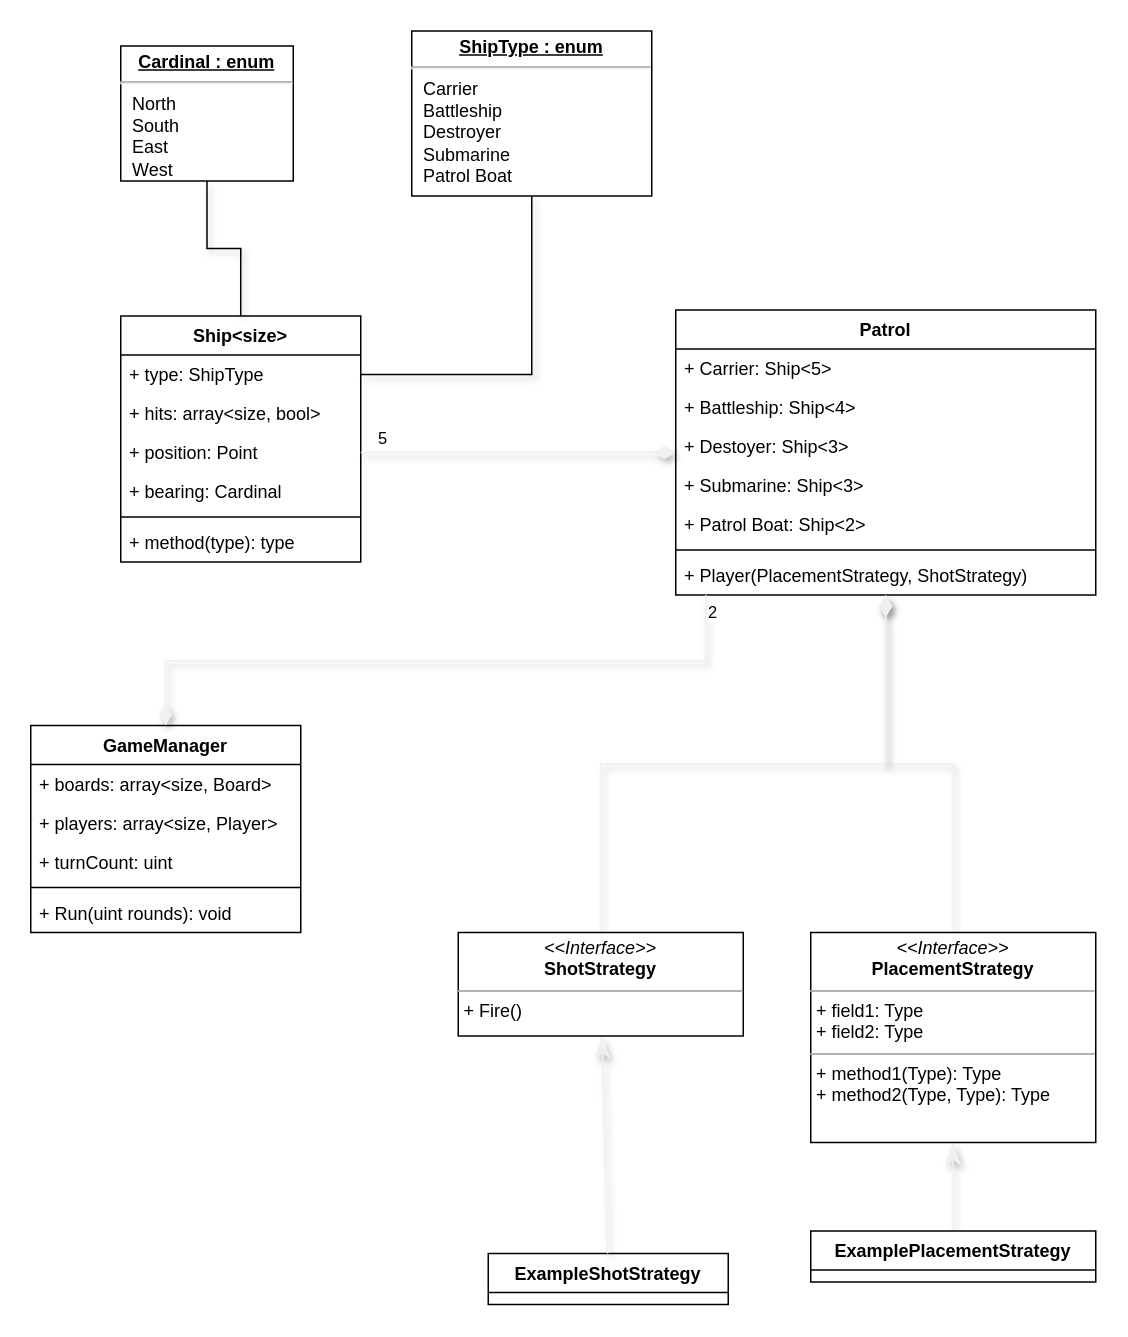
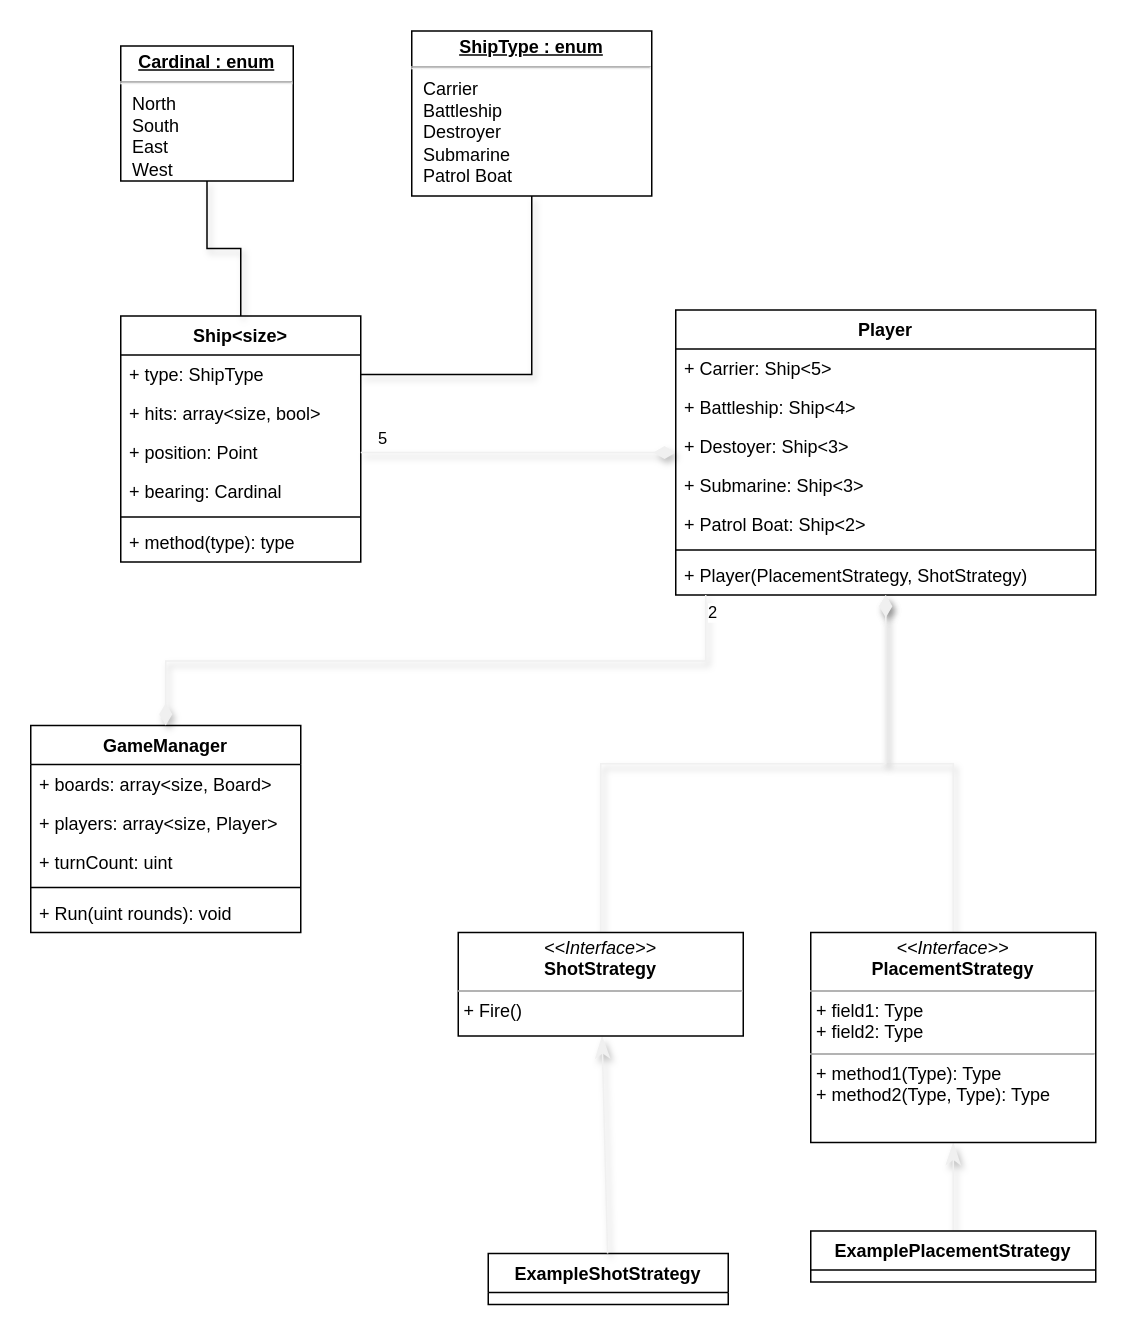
node "Patrol": label "Patrol" -> "Player"
